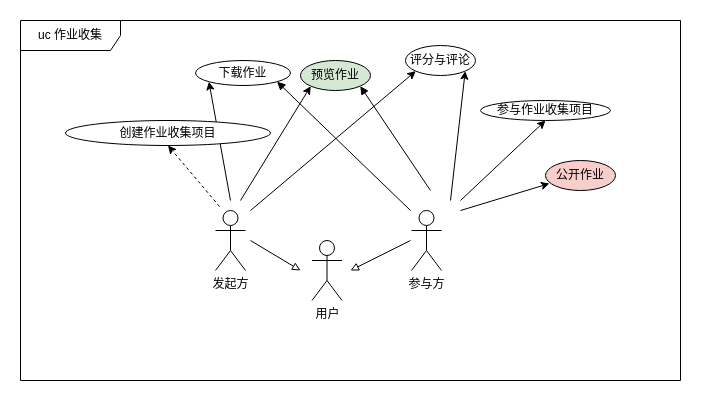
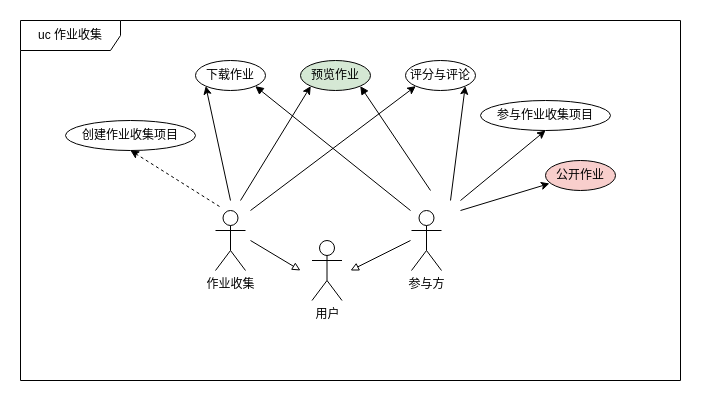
node "评分与评论": moved (441, 61) -> (441, 76)
node "下载作业": size 95x25 -> 70x30
node "参与作业收集项目": size 130x20 -> 130x30
node "创建作业收集项目": size 205x25 -> 130x30
node "发起方": label "发起方" -> "作业收集"
